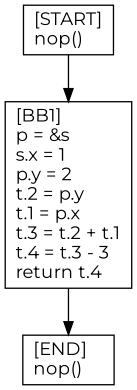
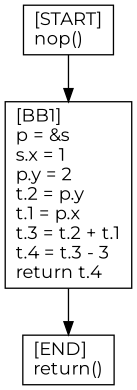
node "[END] nop()": label "[END] nop()" -> "[END] return()"
